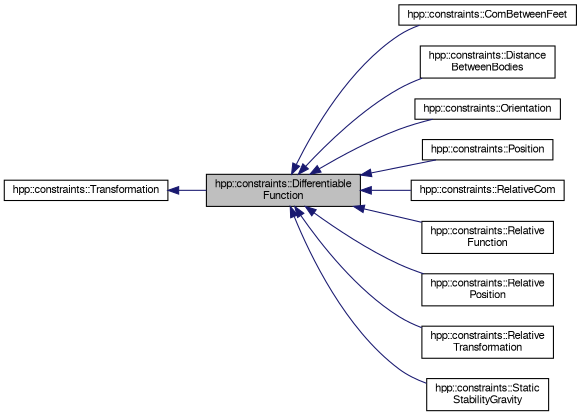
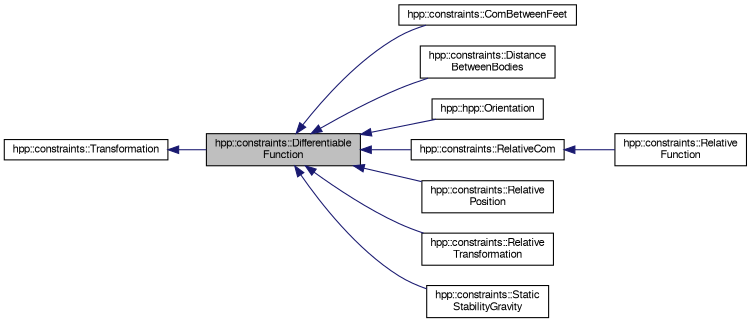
node "hpp::constraints::Orientation": label "hpp::constraints::Orientation" -> "hpp::hpp::Orientation"
node "hpp::constraints::Position": removed
edge "hpp::constraints::Relative Function" -> "hpp::constraints::Differentiable Function": now "hpp::constraints::Relative Function" -> "hpp::constraints::RelativeCom"
